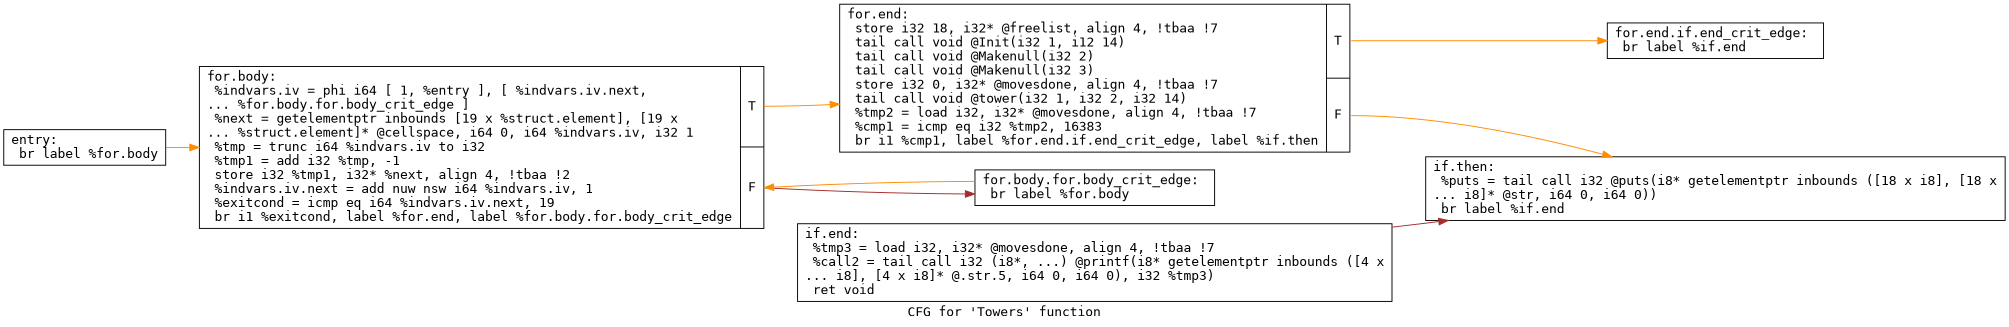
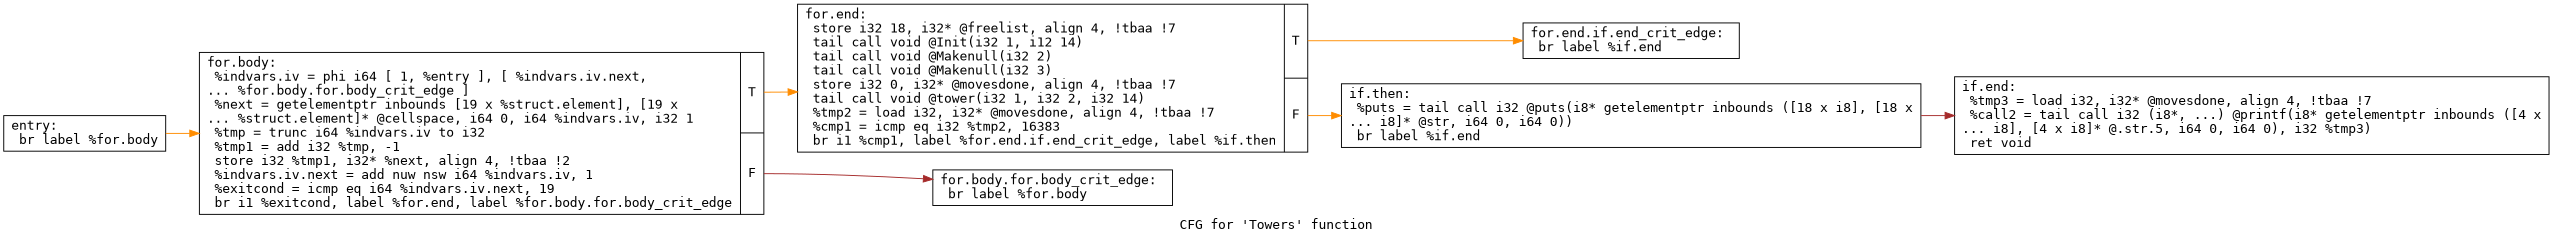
edge "for.body.for.body_crit_edge:" -> "for.body:": removed
edge "if.end:" -> "if.then:": reversed
